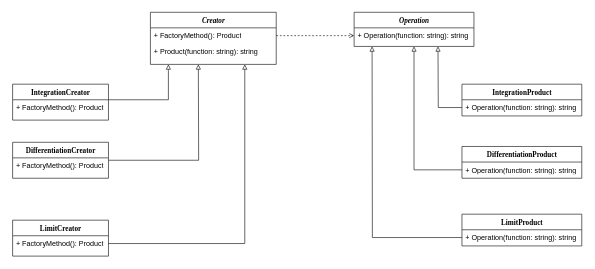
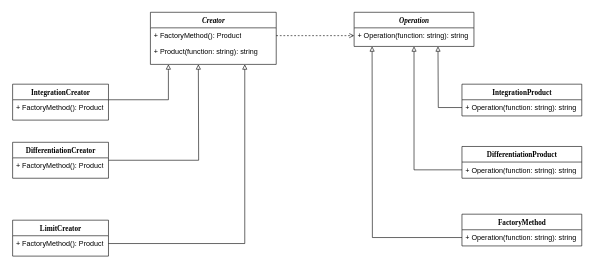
node "LimitProduct": label "LimitProduct" -> "FactoryMethod"
